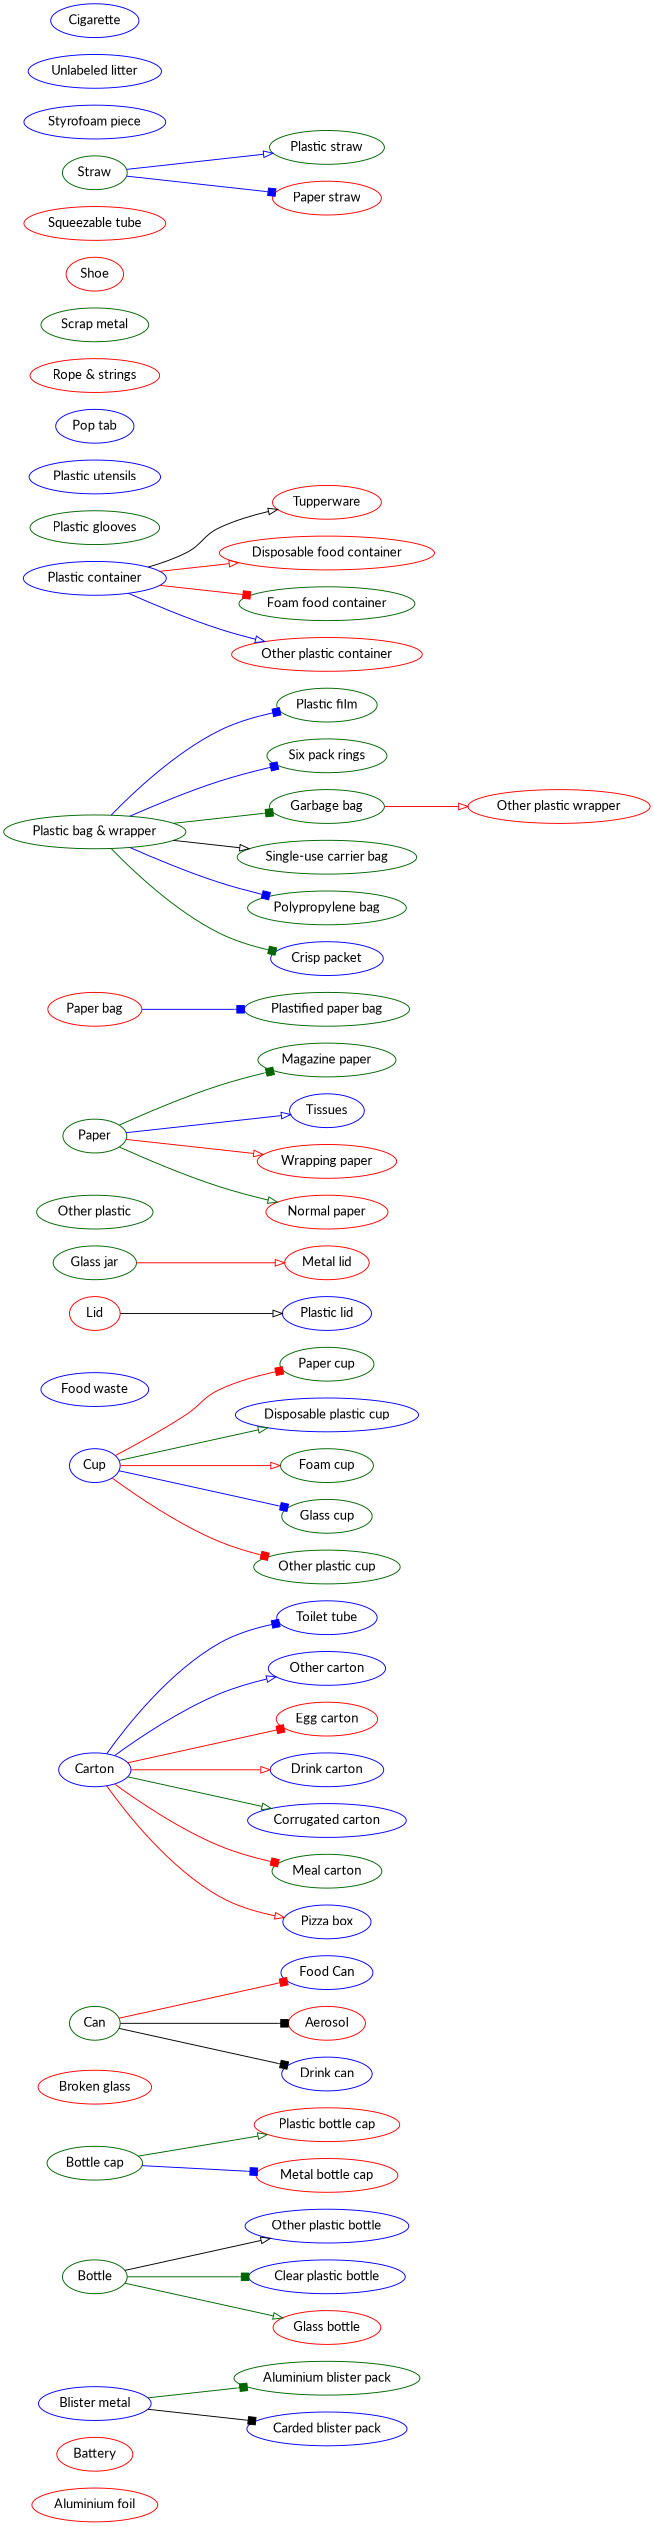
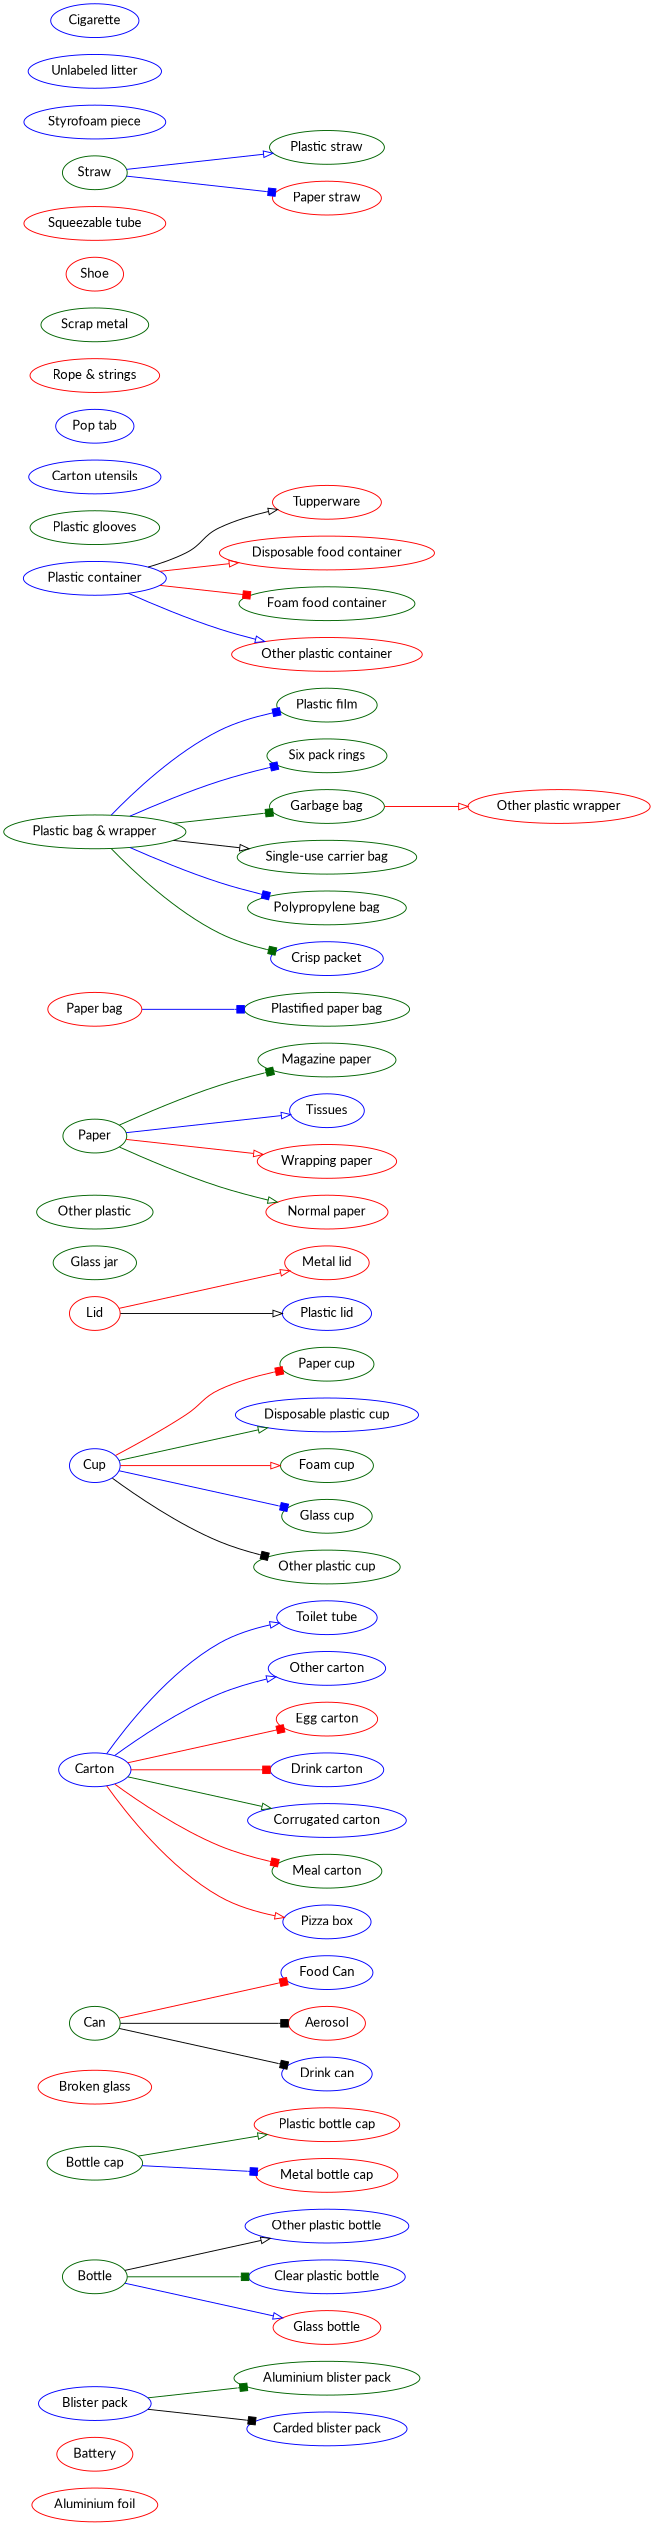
node "Plastic utensils": label "Plastic utensils" -> "Carton utensils"
edge "Glass jar" -> "Metal lid": now "Lid" -> "Metal lid"
node "Food waste": removed
edge "Cup" -> "Other plastic cup": color red -> black
edge "Carton" -> "Toilet tube": arrowhead box -> onormal
edge "Carton" -> "Drink carton": arrowhead onormal -> box
edge "Bottle" -> "Glass bottle": color darkgreen -> blue
node "Blister metal": label "Blister metal" -> "Blister pack"
